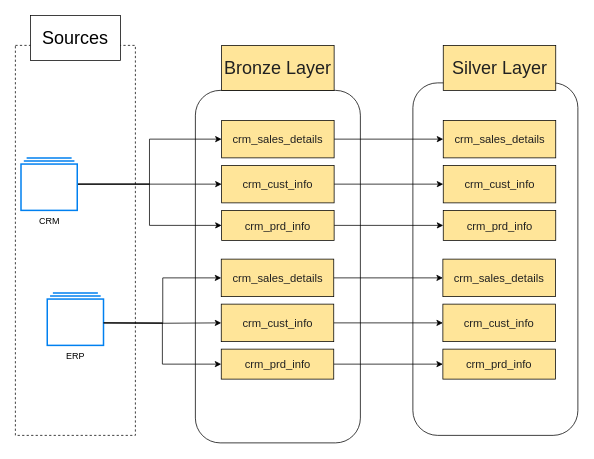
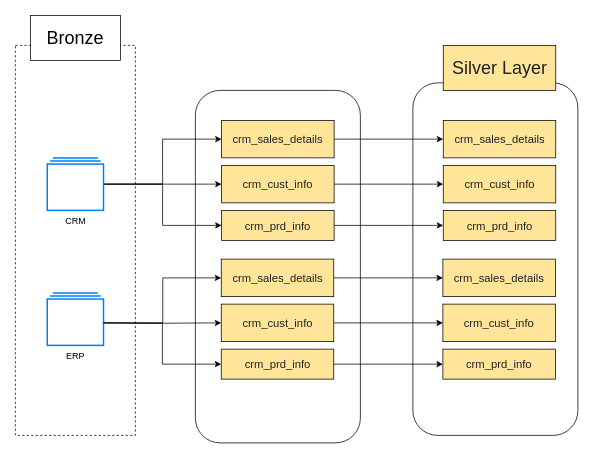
node "Sources": label "Sources" -> "Bronze"
node "Bronze Layer": removed
node "CRM": moved (49, 184) -> (75, 184)
